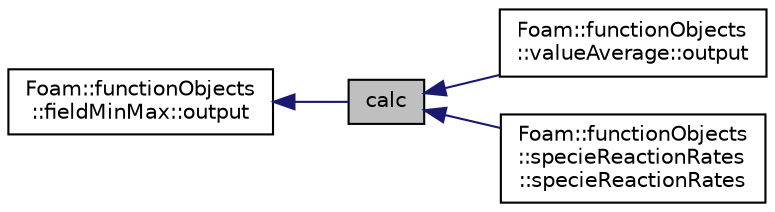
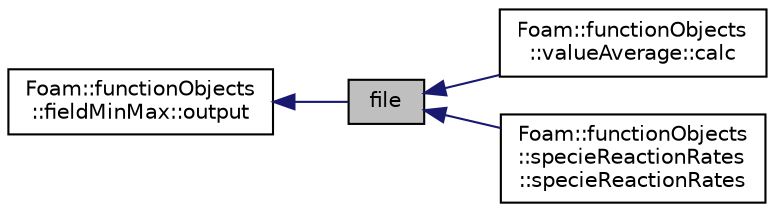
node "Foam::functionObjects ::valueAverage::output": label "Foam::functionObjects ::valueAverage::output" -> "Foam::functionObjects ::valueAverage::calc"
node "calc": label "calc" -> "file"
